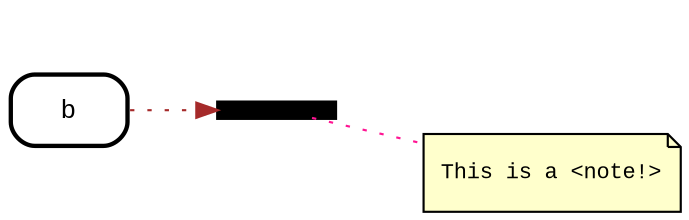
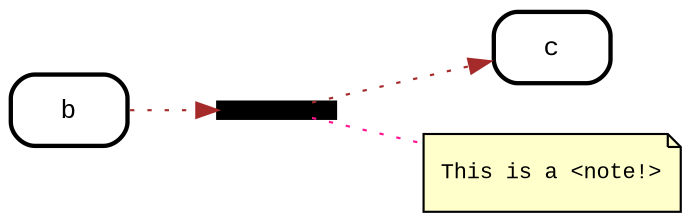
node "c": added
